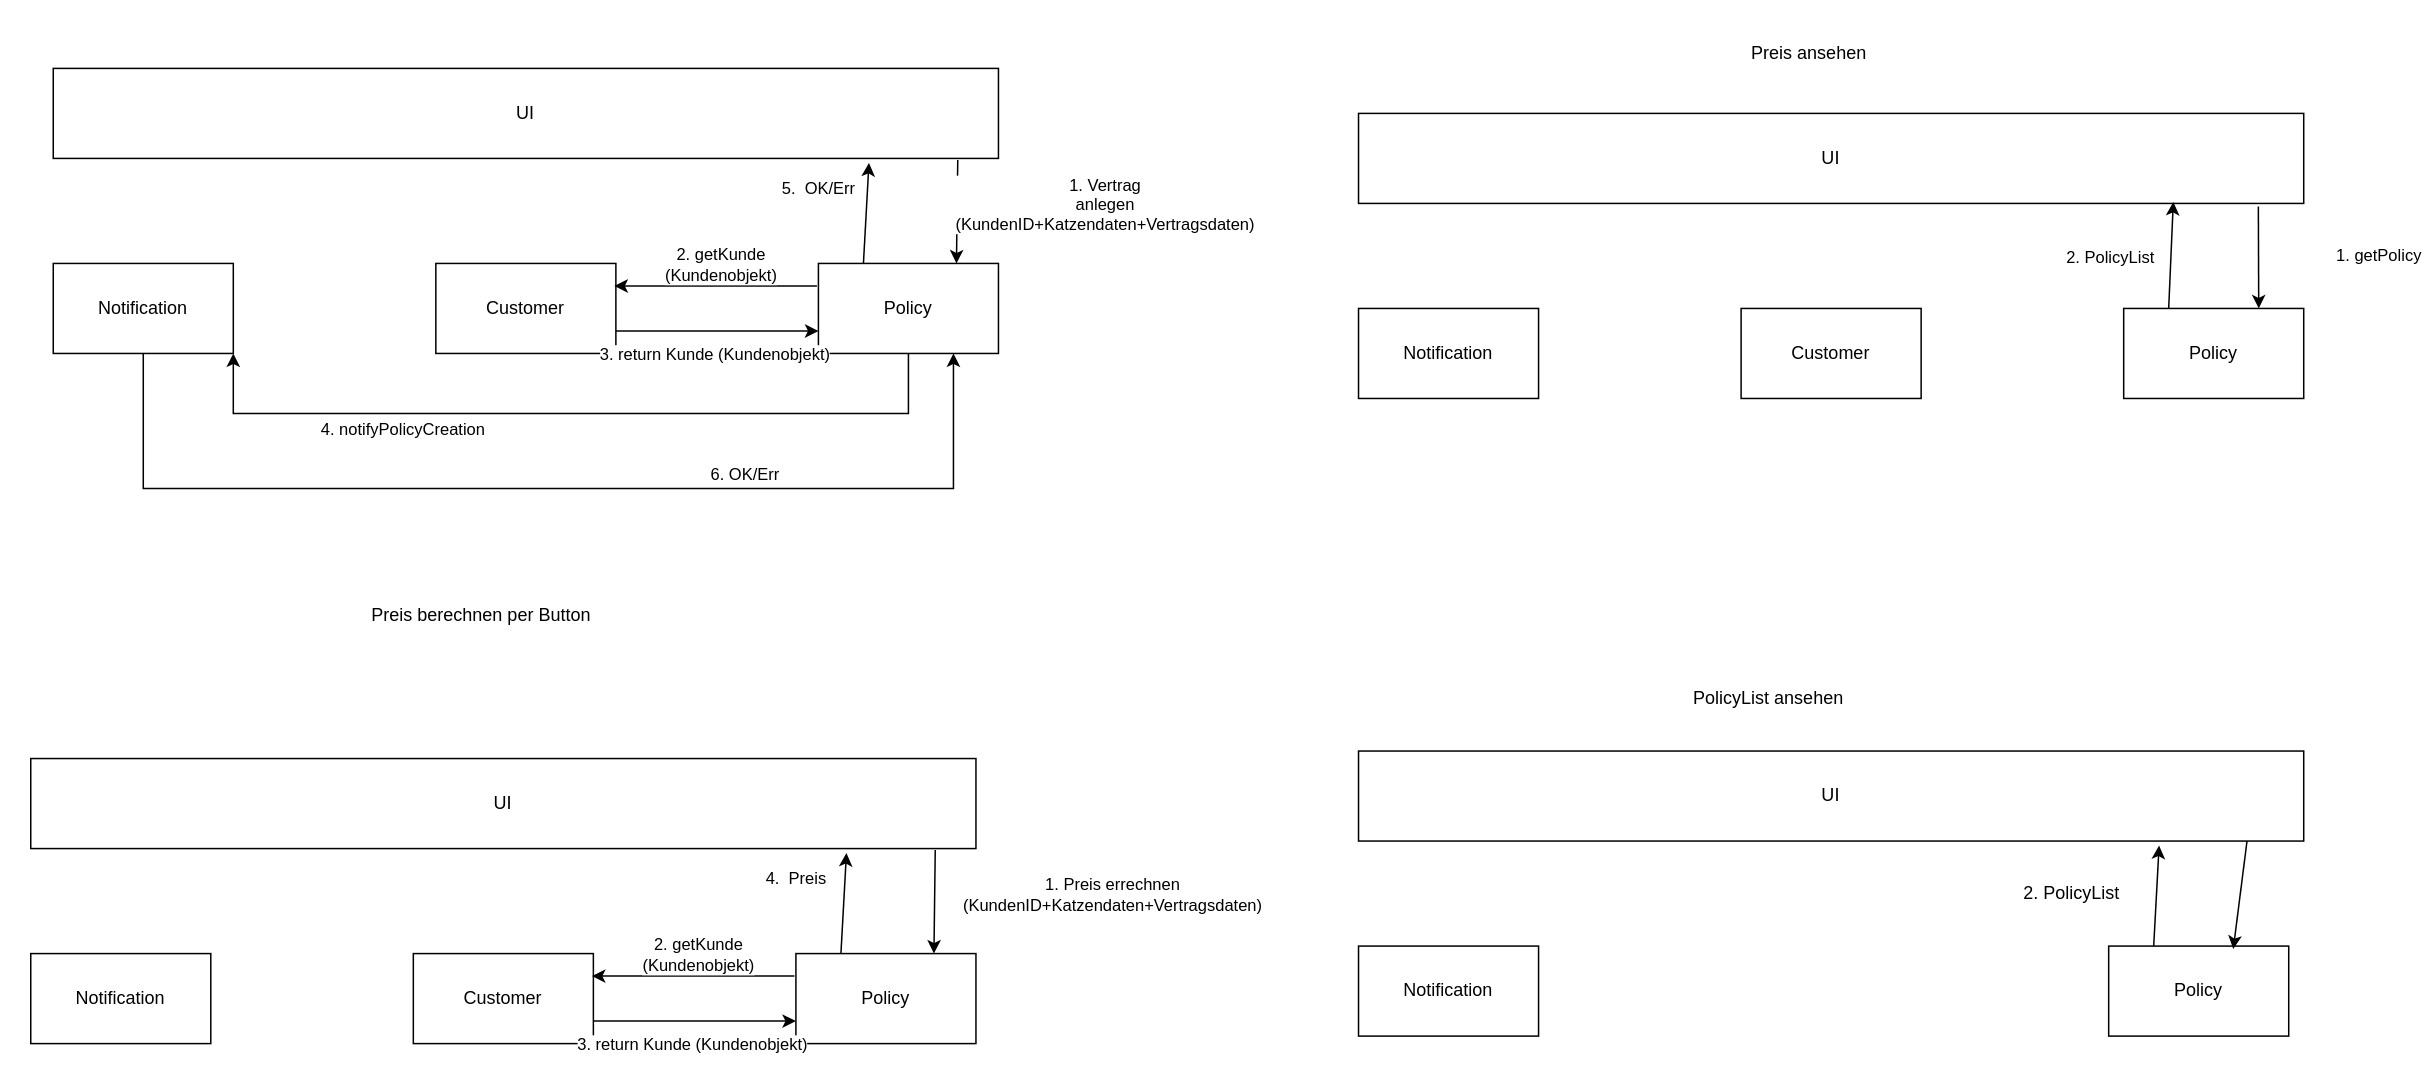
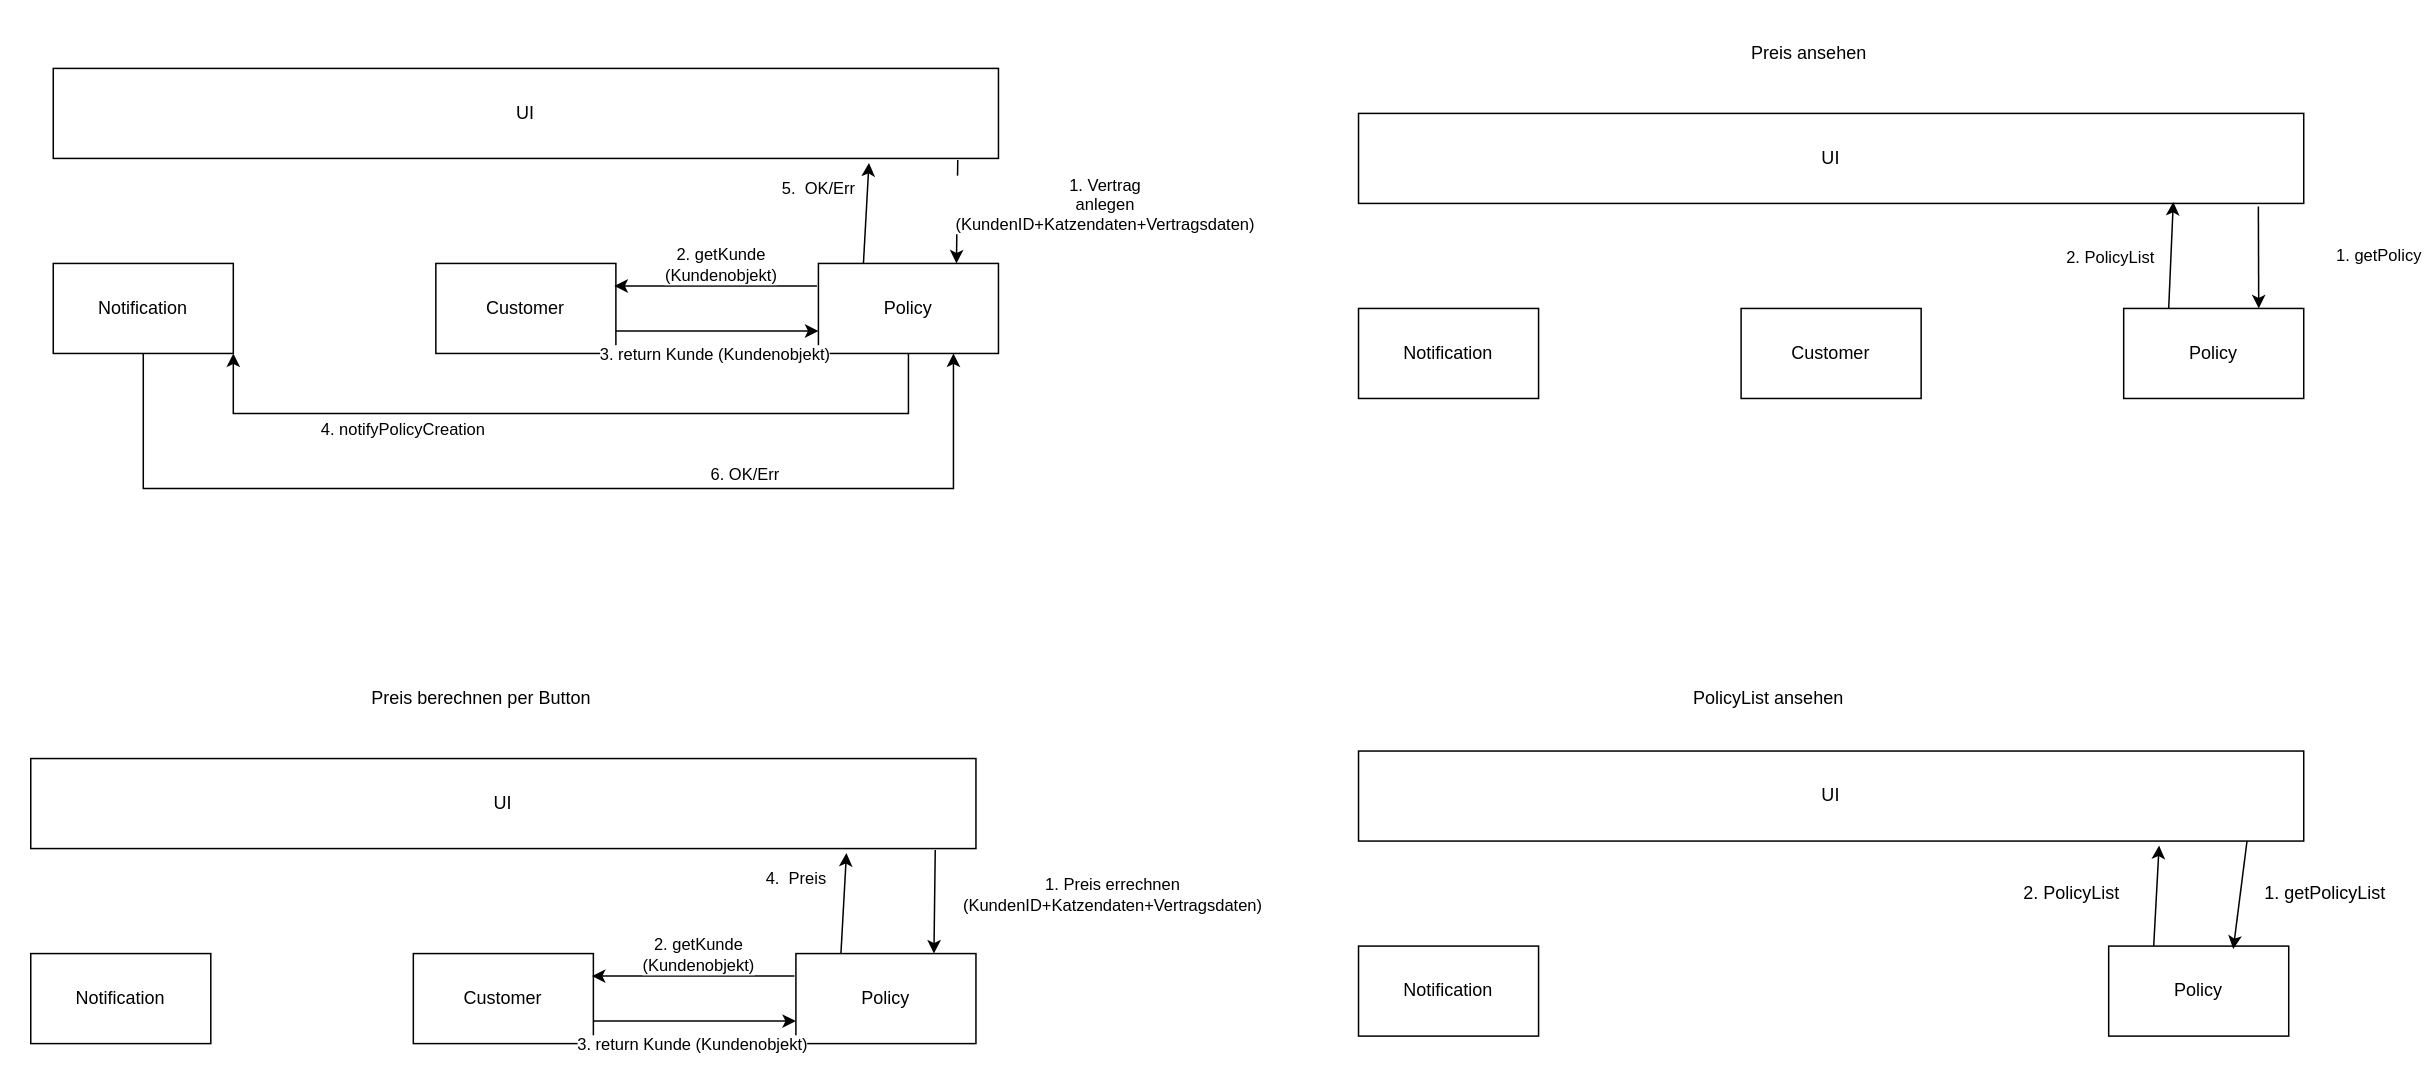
node "Preis berechnen per Button": moved (481, 616) -> (481, 698)
node "1. getPolicyList": added
